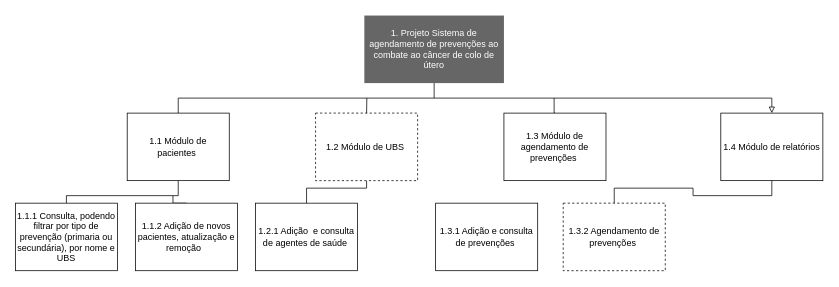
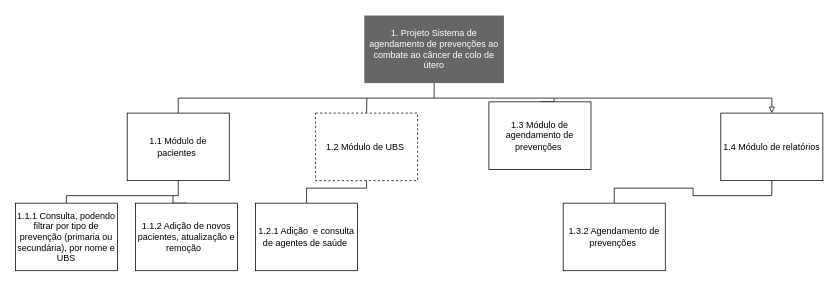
node "1.3 Módulo de agendamento de prevenções": moved (555, 147) -> (540, 135)
node "1.3.1 Adição e consulta de prevenções": removed
node "1.3.2 Agendamento de prevenções": style dashed -> solid
